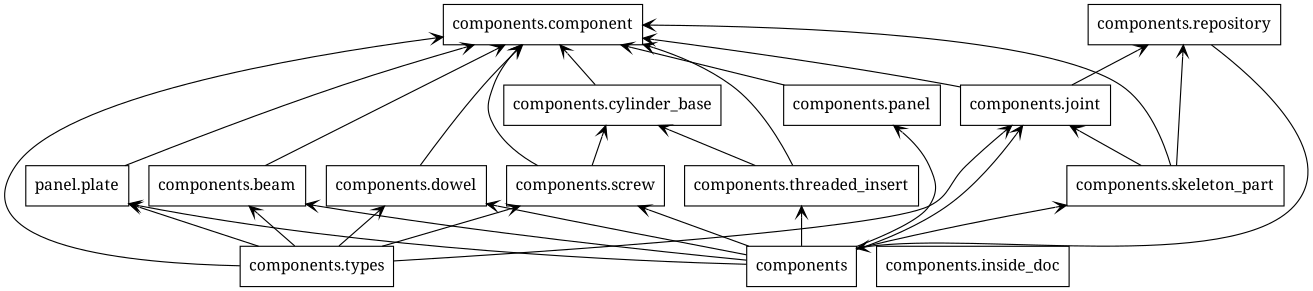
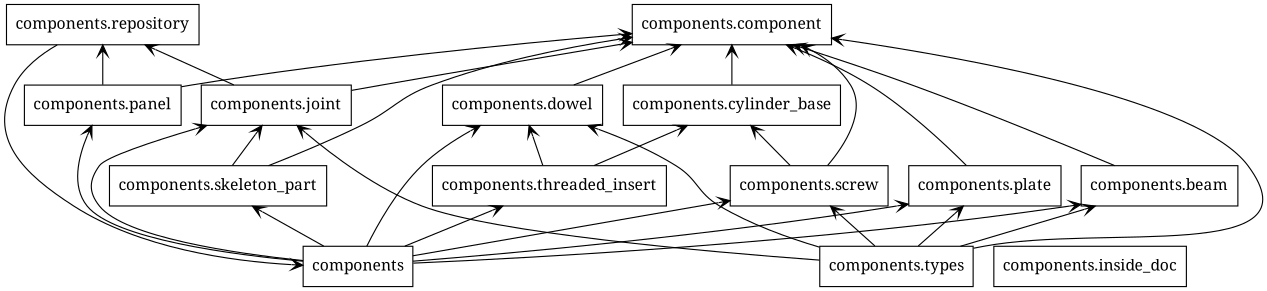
edge "components.threaded_insert" -> "components.component": now "components.threaded_insert" -> "components.dowel"
edge "components.skeleton_part" -> "components.repository": now "components.panel" -> "components.repository"
node "panel.plate": label "panel.plate" -> "components.plate"
